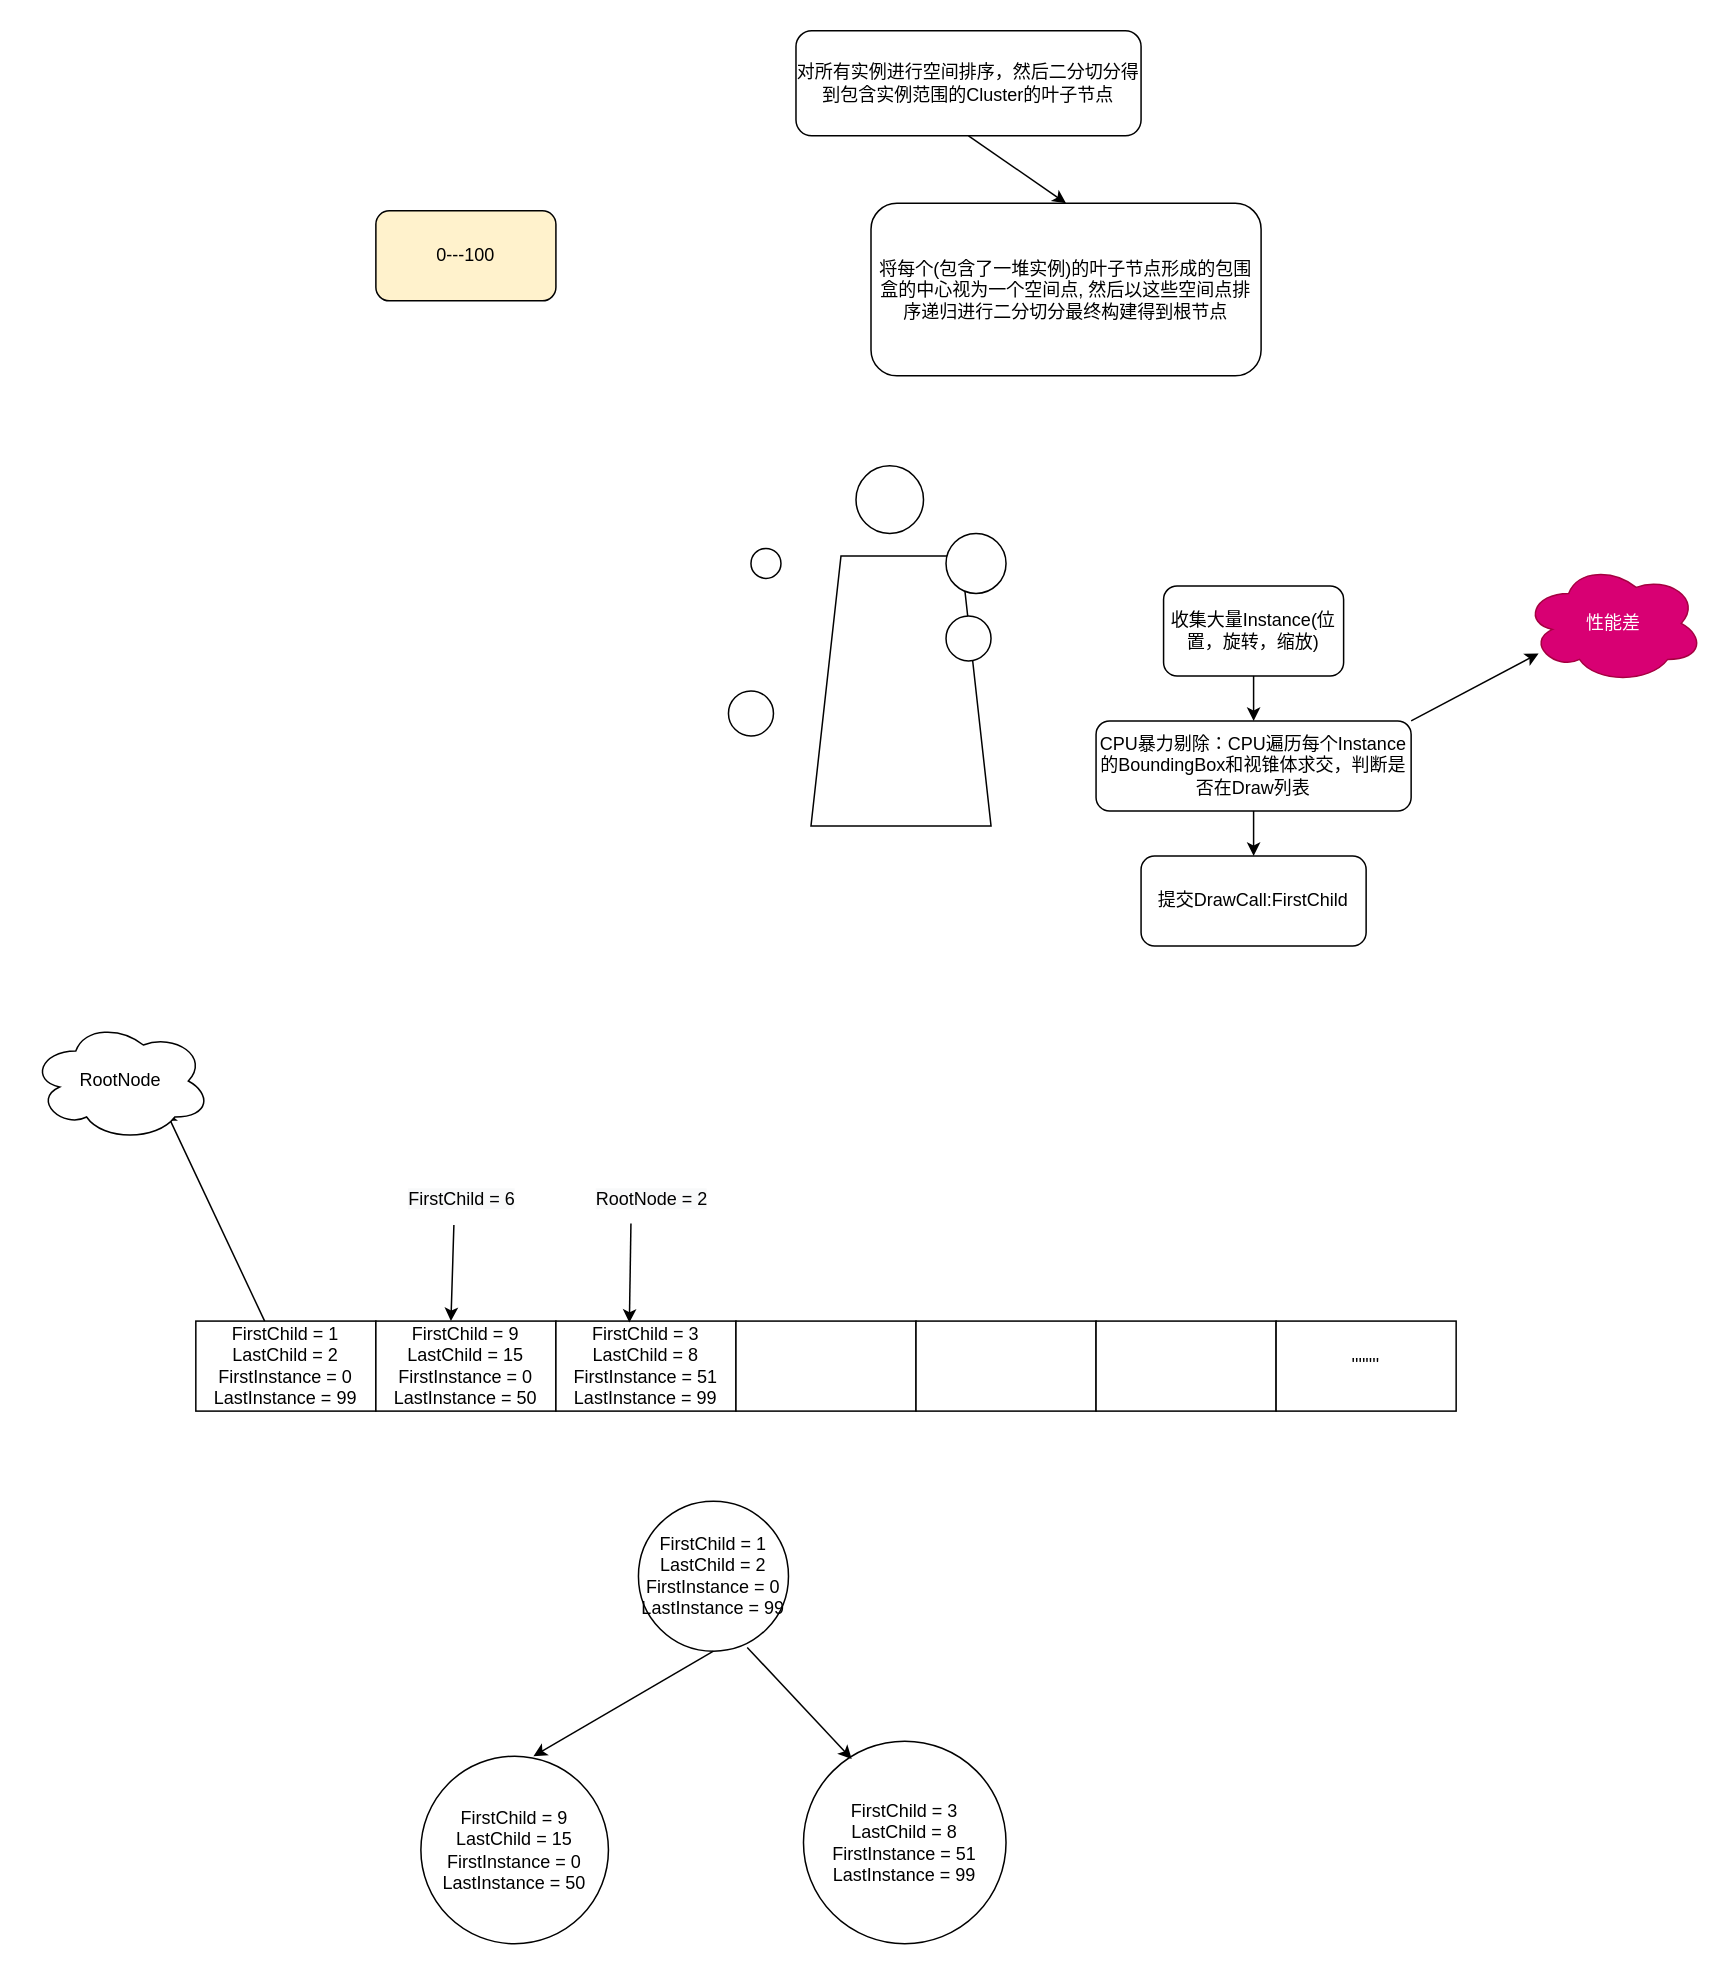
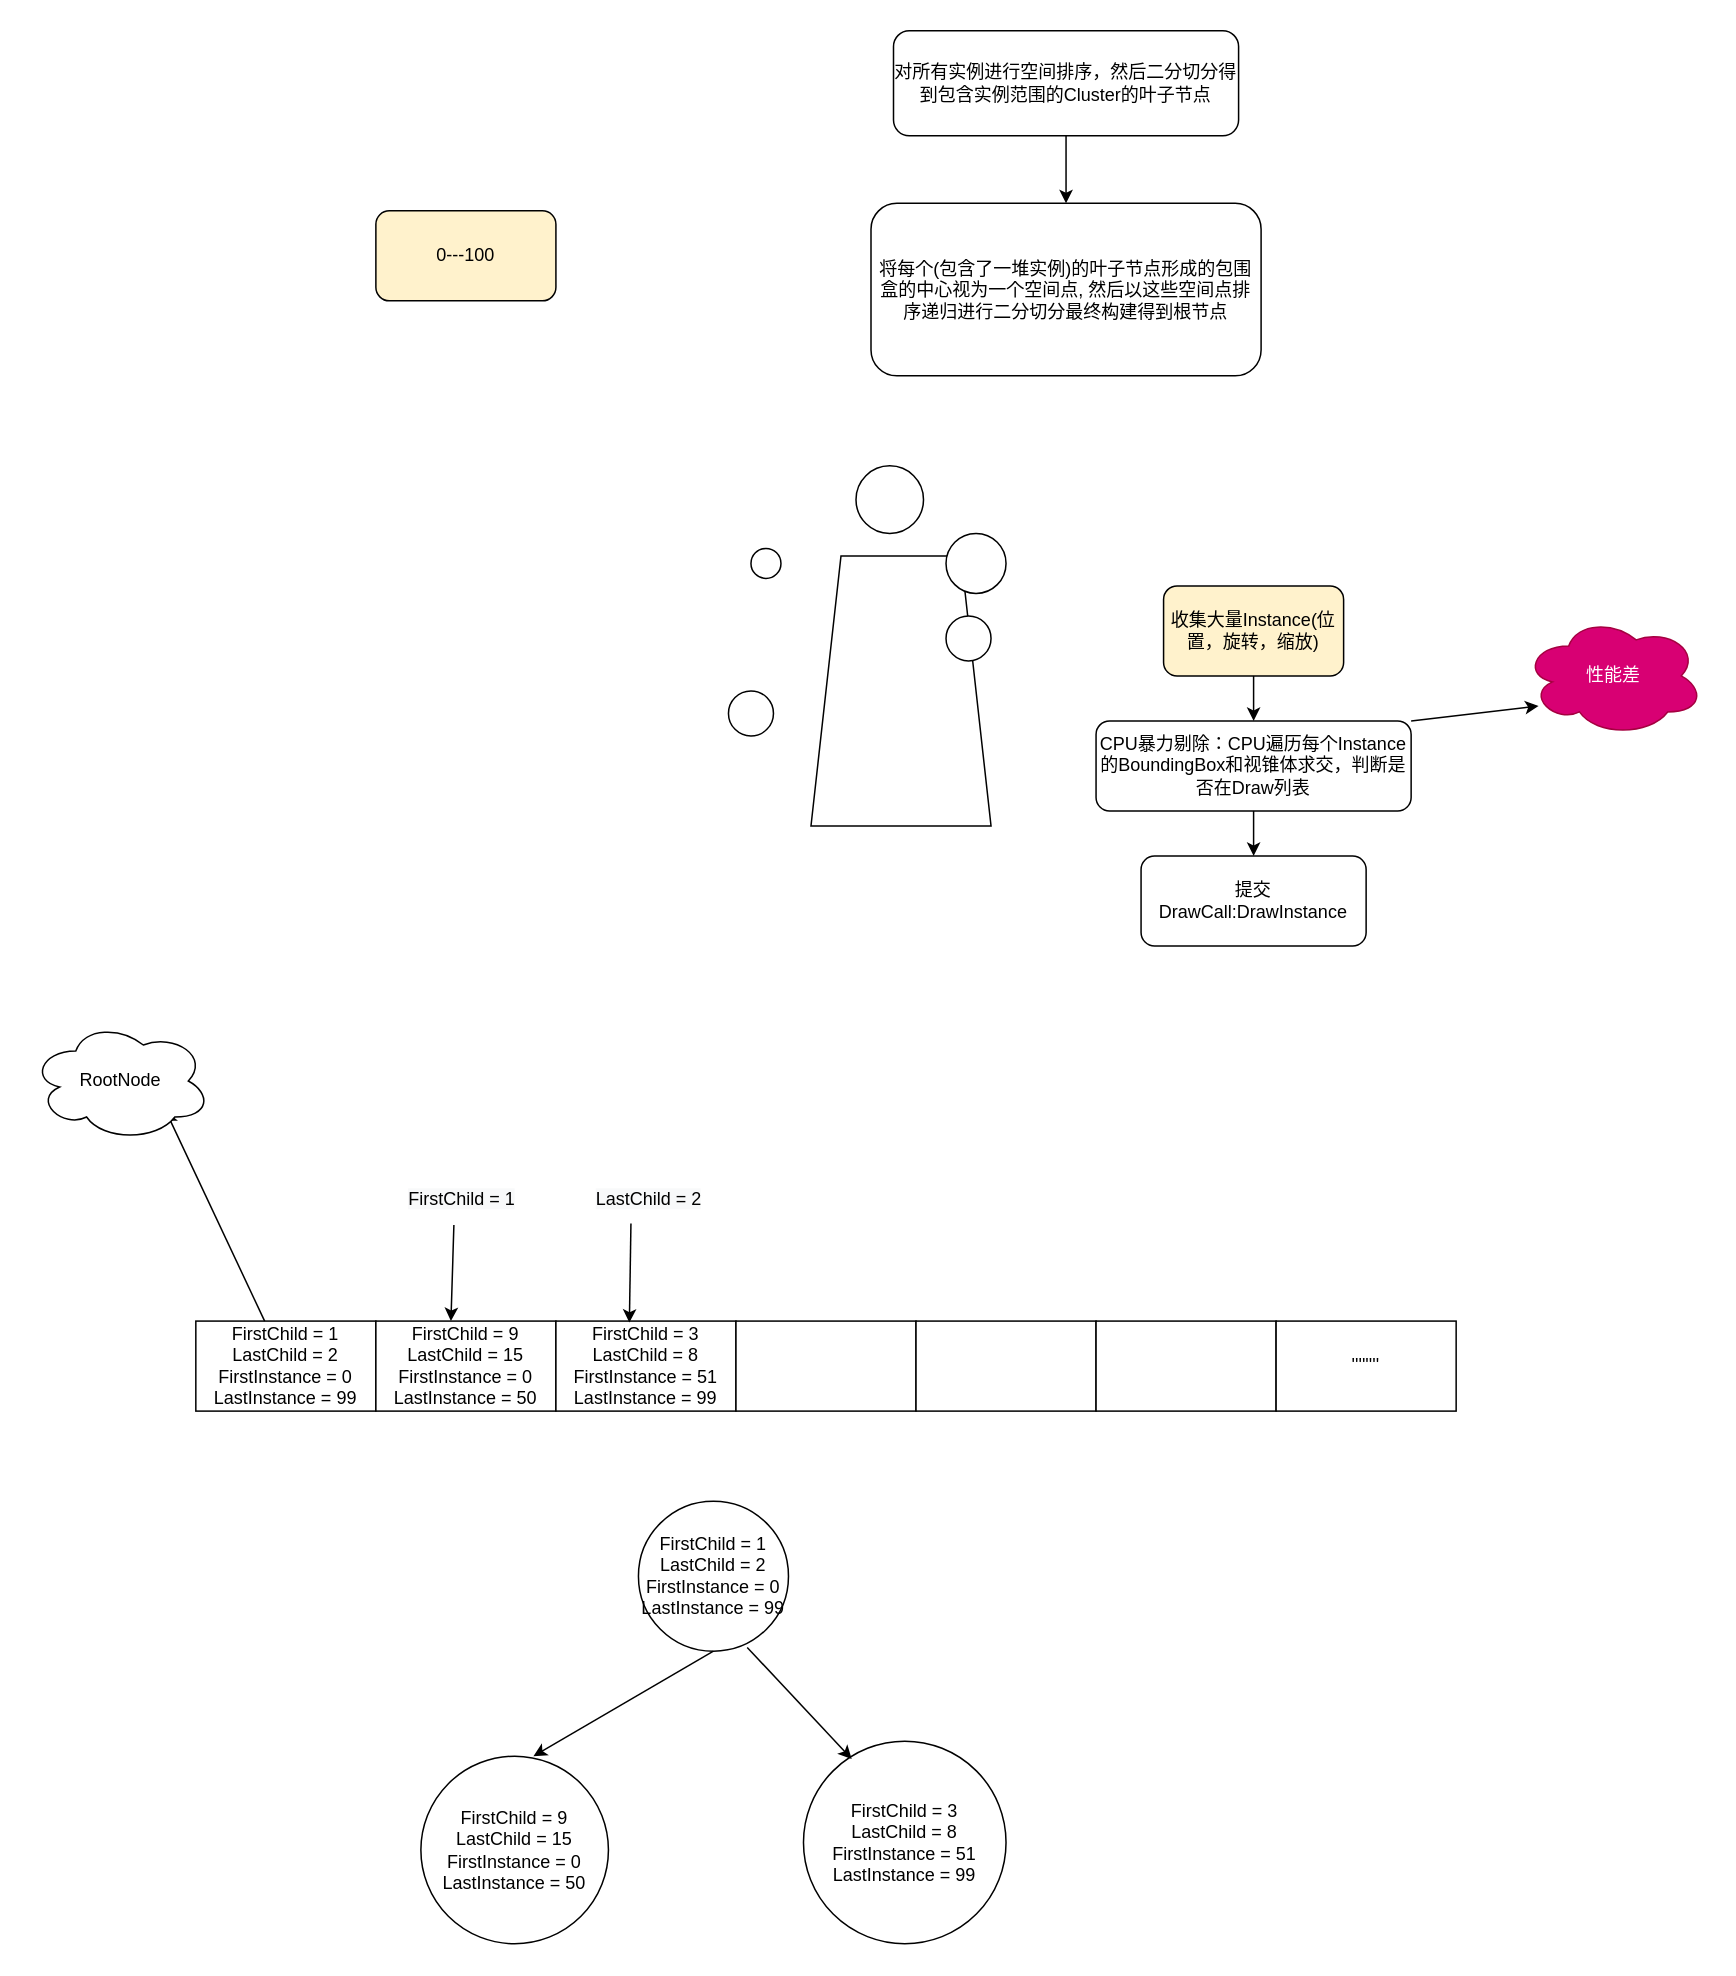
node "对所有实例进行空间排序，然后二分切分得到包含实例范围的Cluster的叶子节点": moved (968, 83) -> (1066, 83)
node "性能差": moved (1613, 623) -> (1613, 676)
node "收集大量Instance(位置，旋转，缩放)": fillcolor #ffffff -> #fff2cc
node "提交DrawCall:FirstChild": label "提交DrawCall:FirstChild" -> "提交DrawCall:DrawInstance"
node "FirstChild = 6": label "FirstChild = 6" -> "FirstChild = 1"
node "RootNode = 2": label "RootNode = 2" -> "LastChild = 2"
